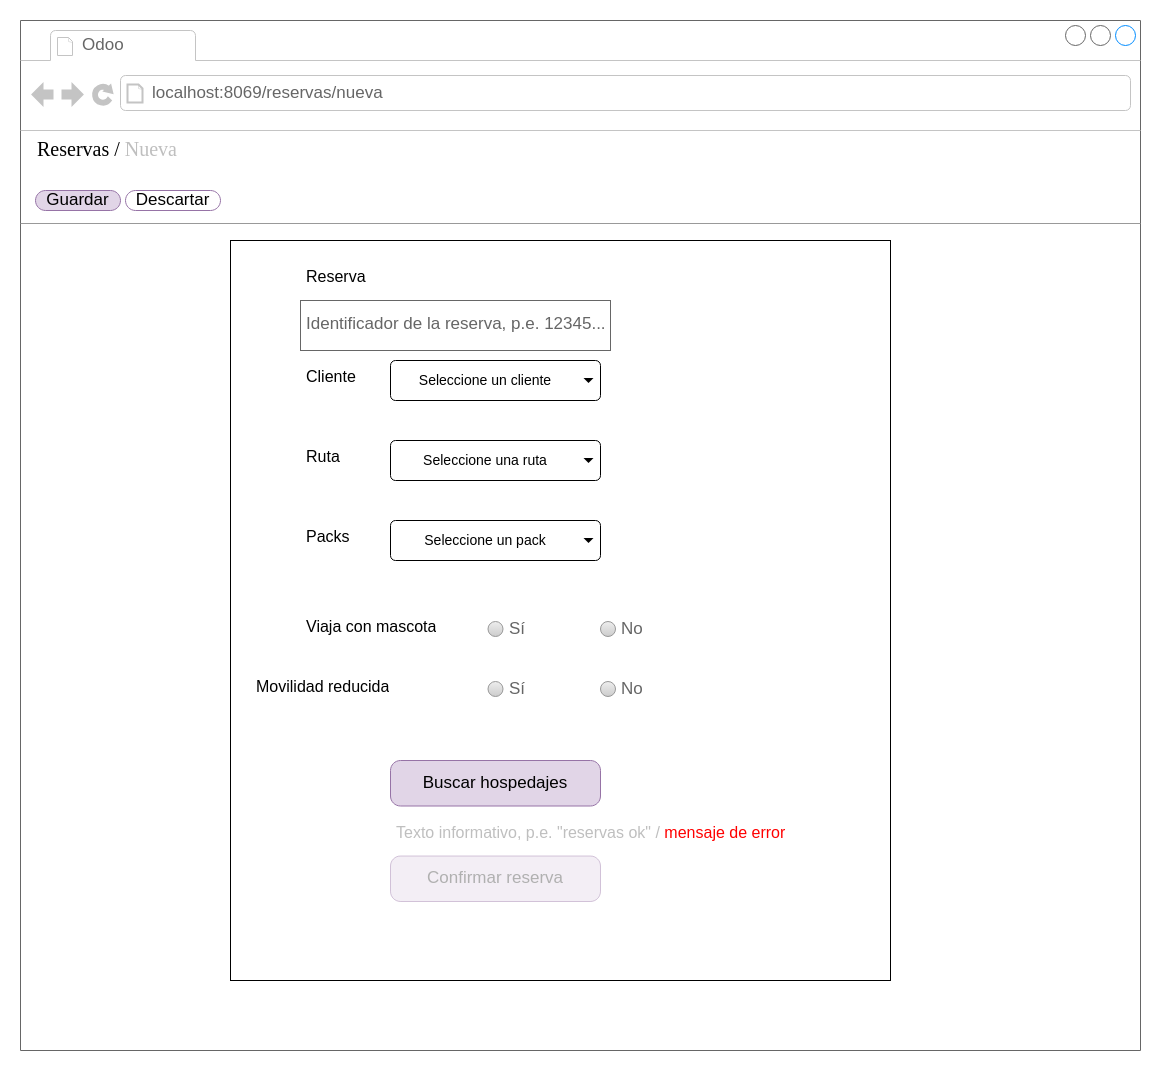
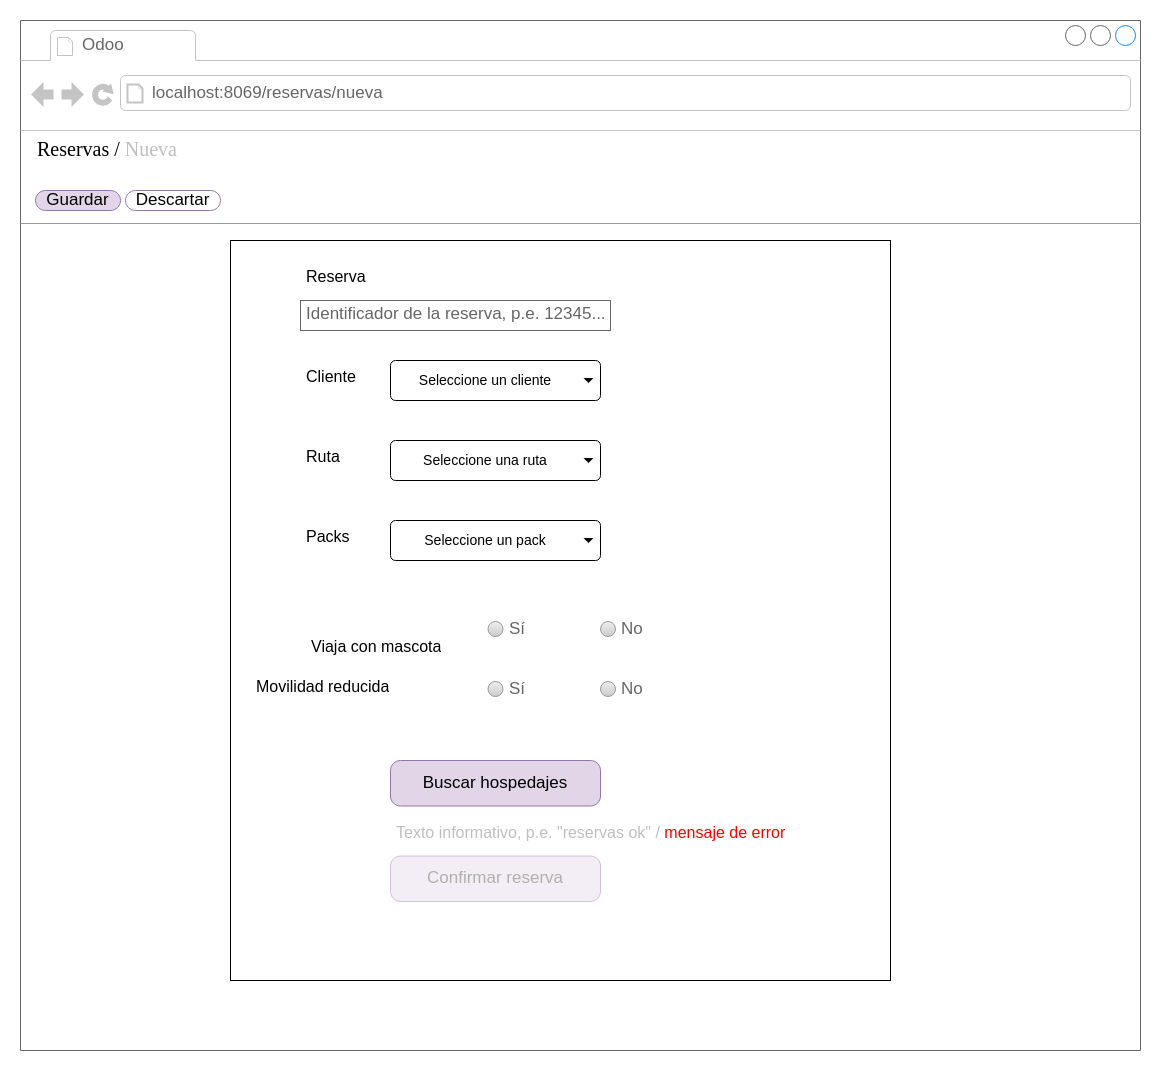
node "Identificador de la reserva, p.e. 12345...": size 310x50 -> 310x30
node "Viaja con mascota": moved (376, 624) -> (381, 644)
